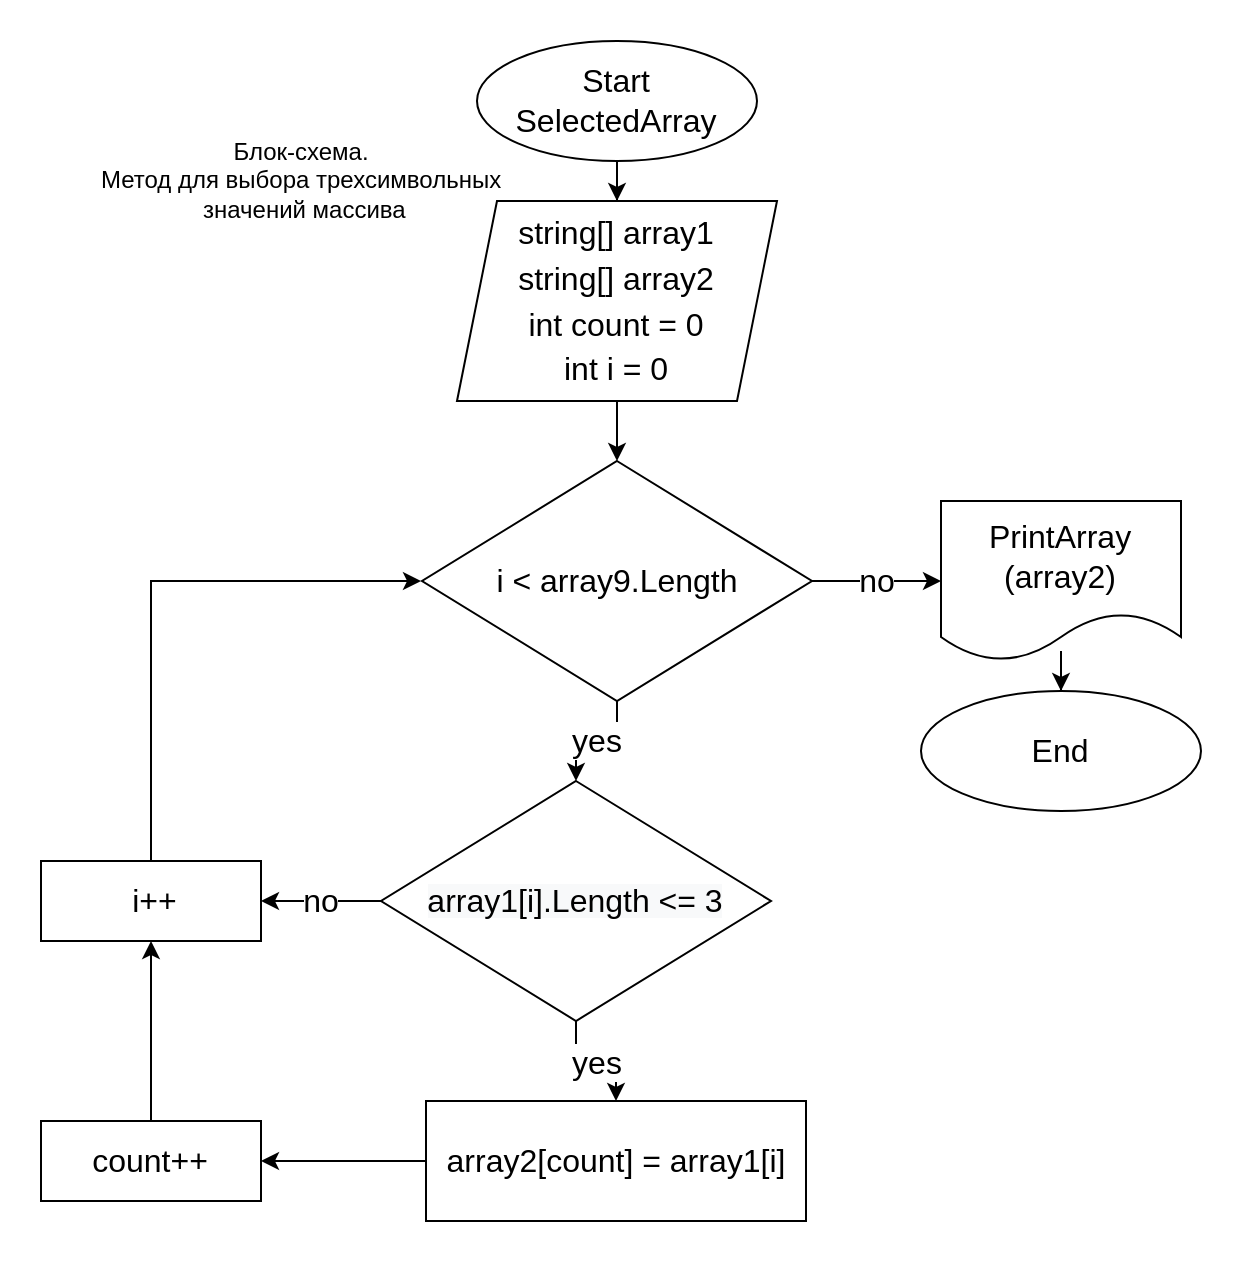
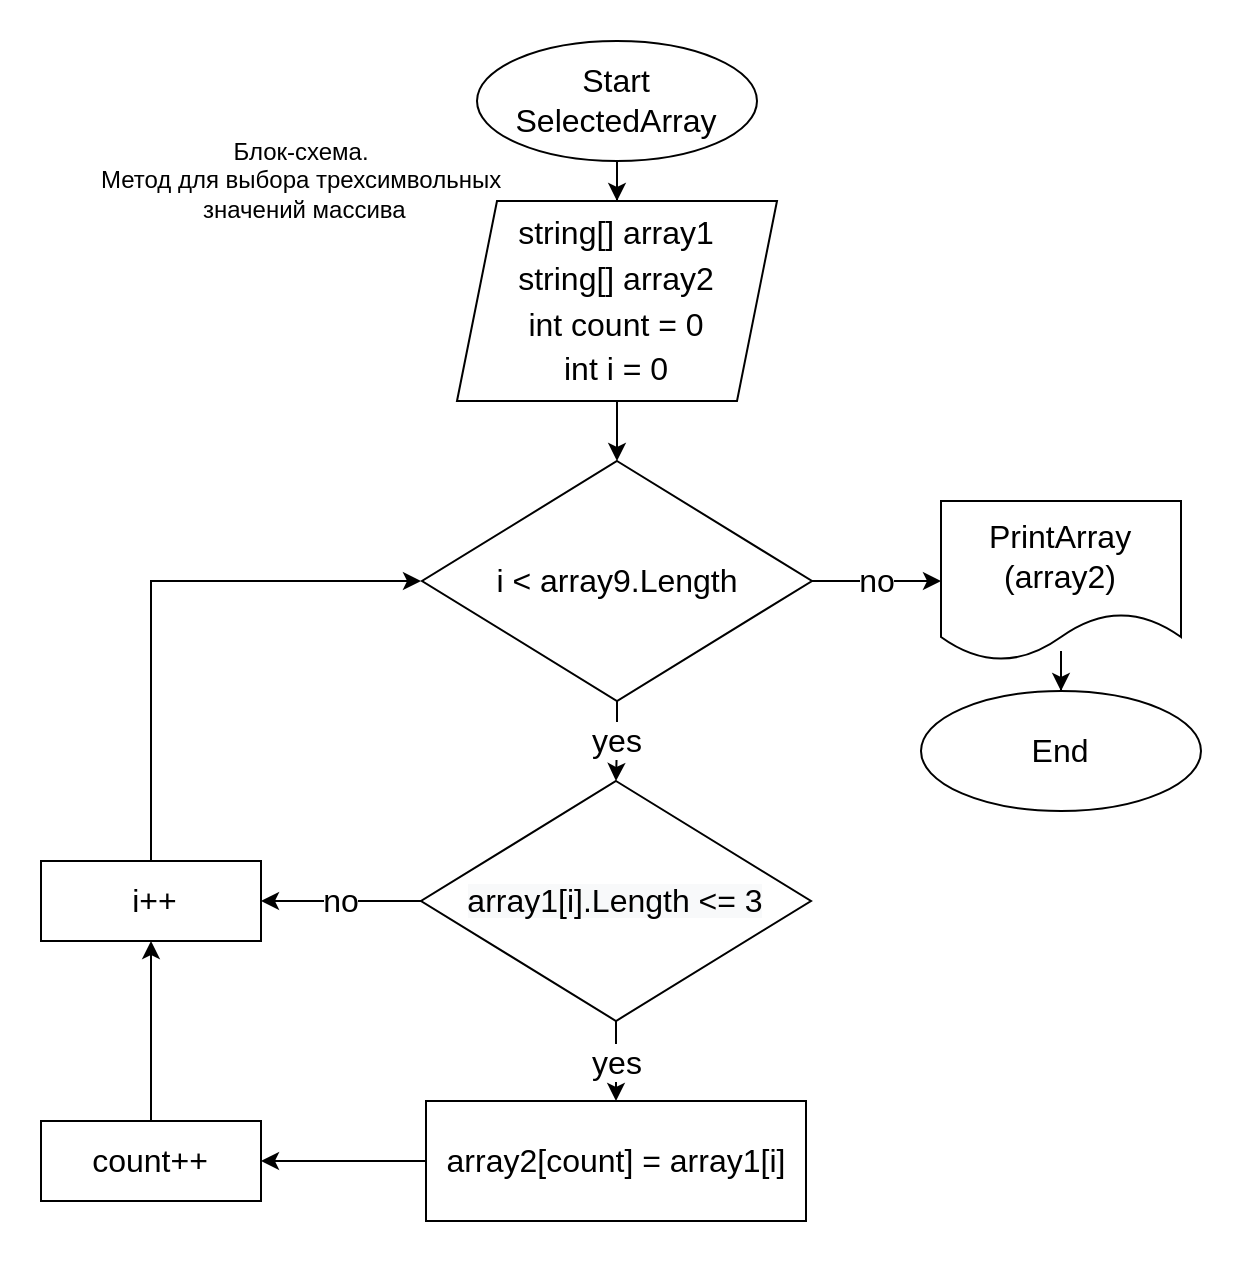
node "array1[i].Length <= 3": moved (576, 901) -> (616, 901)
